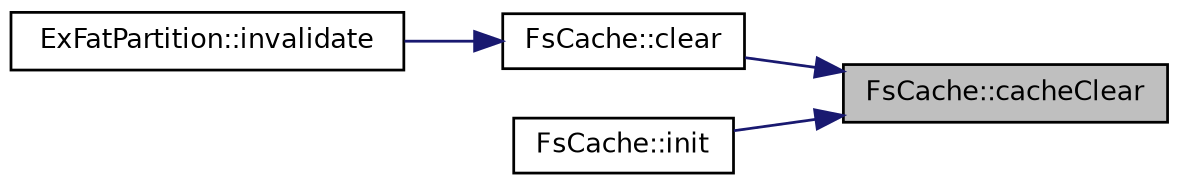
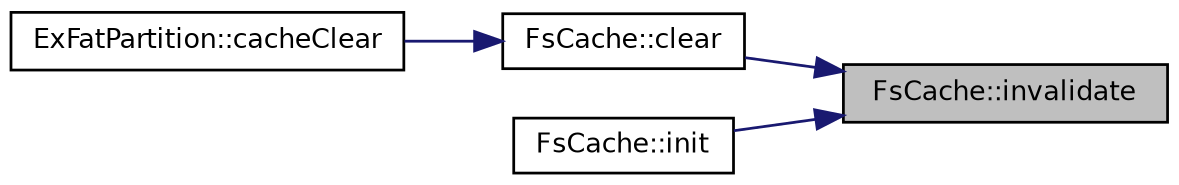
node "ExFatPartition::invalidate": label "ExFatPartition::invalidate" -> "ExFatPartition::cacheClear"
node "FsCache::cacheClear": label "FsCache::cacheClear" -> "FsCache::invalidate"
